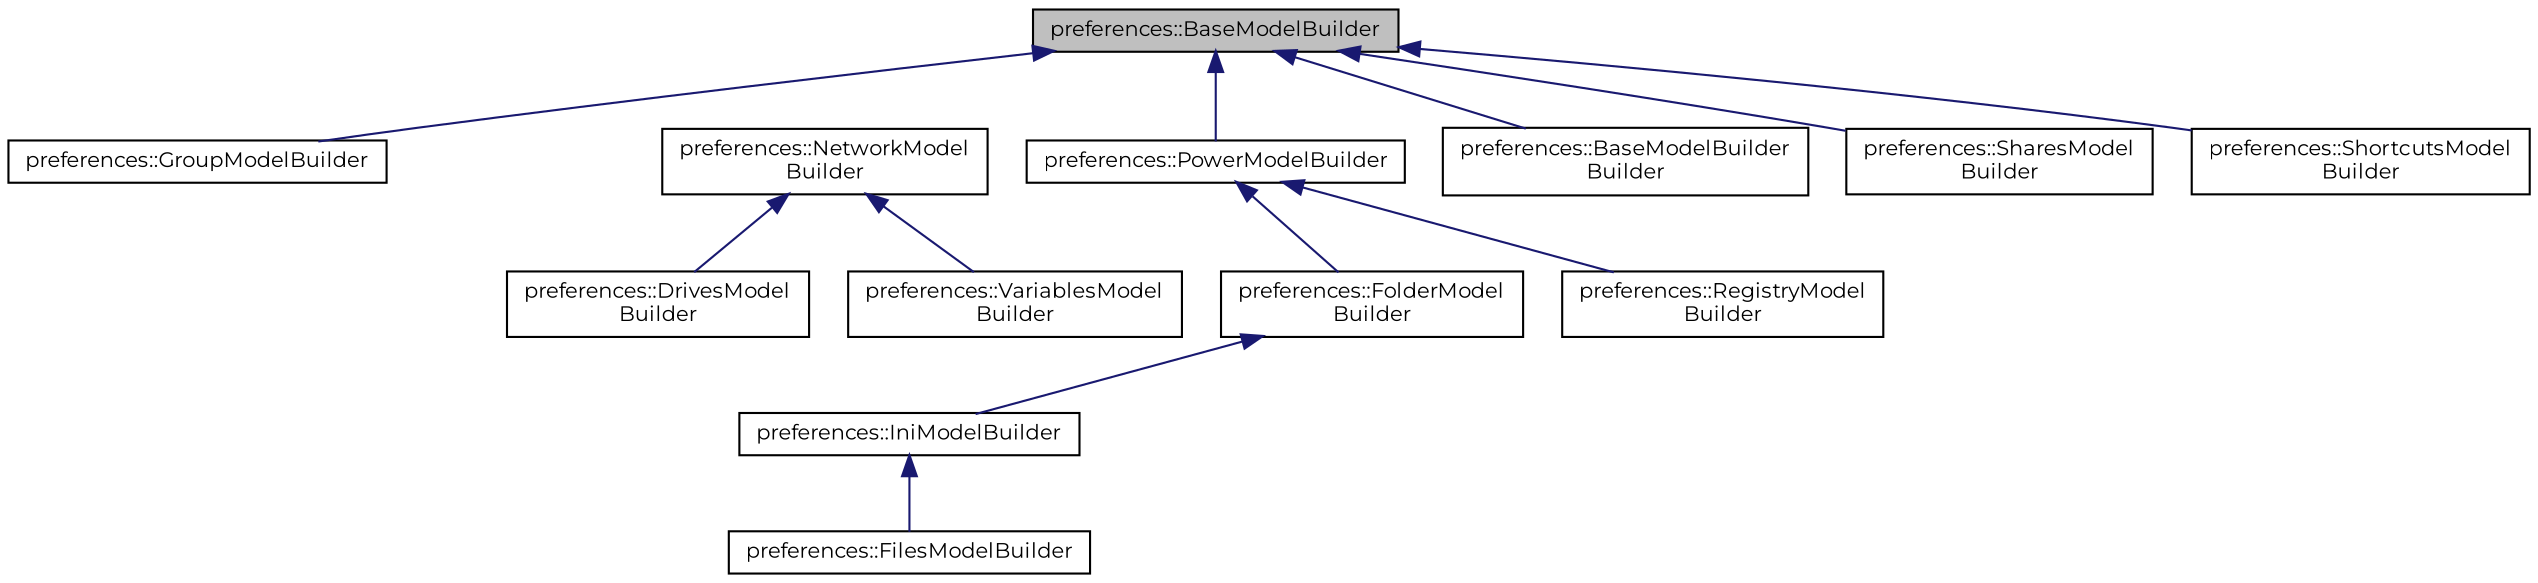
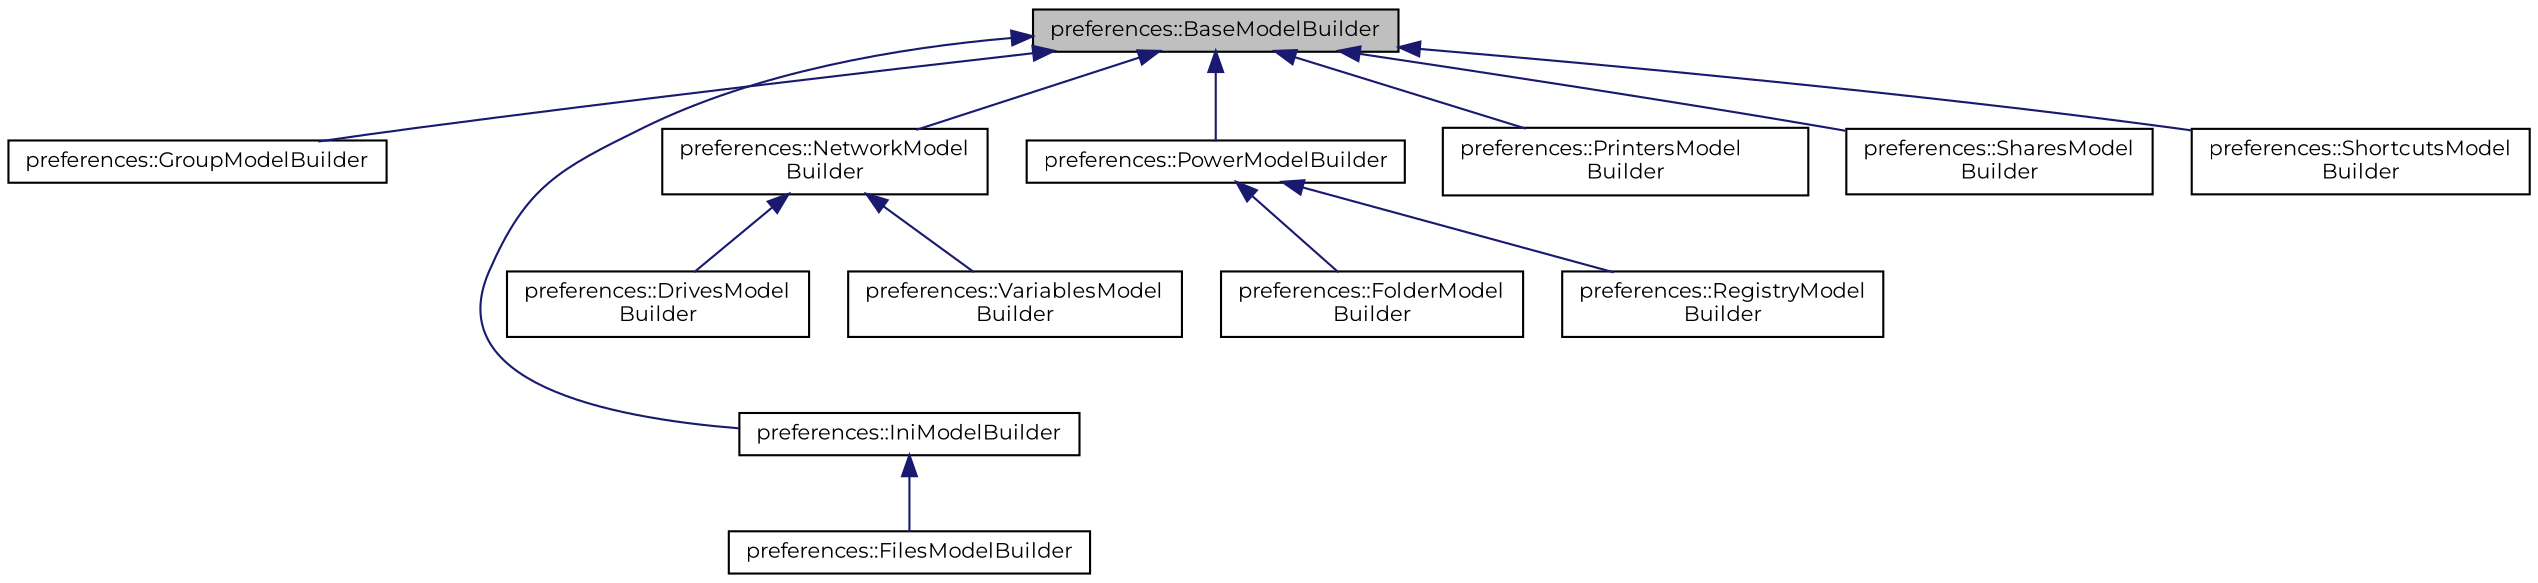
edge "preferences::NetworkModel Builder" -> "preferences::BaseModelBuilder": added
node "preferences::BaseModelBuilder Builder": label "preferences::BaseModelBuilder Builder" -> "preferences::PrintersModel Builder"
edge "preferences::IniModelBuilder" -> "preferences::FolderModel Builder": now "preferences::IniModelBuilder" -> "preferences::BaseModelBuilder"
